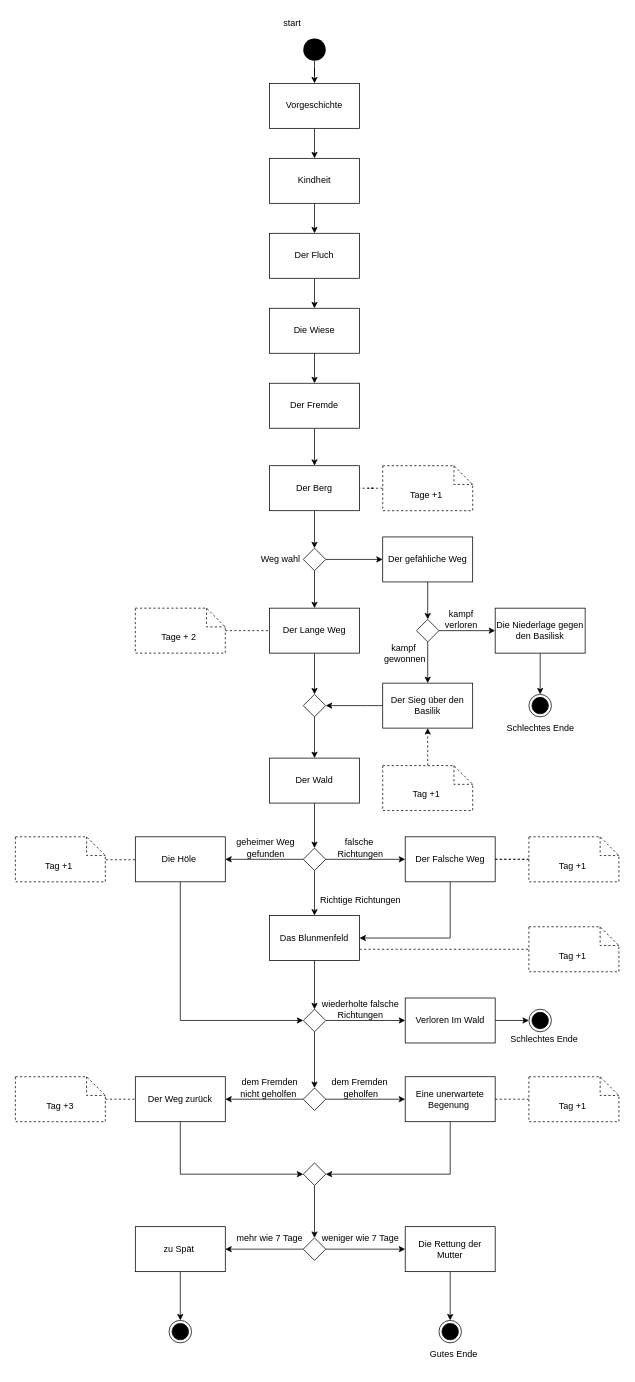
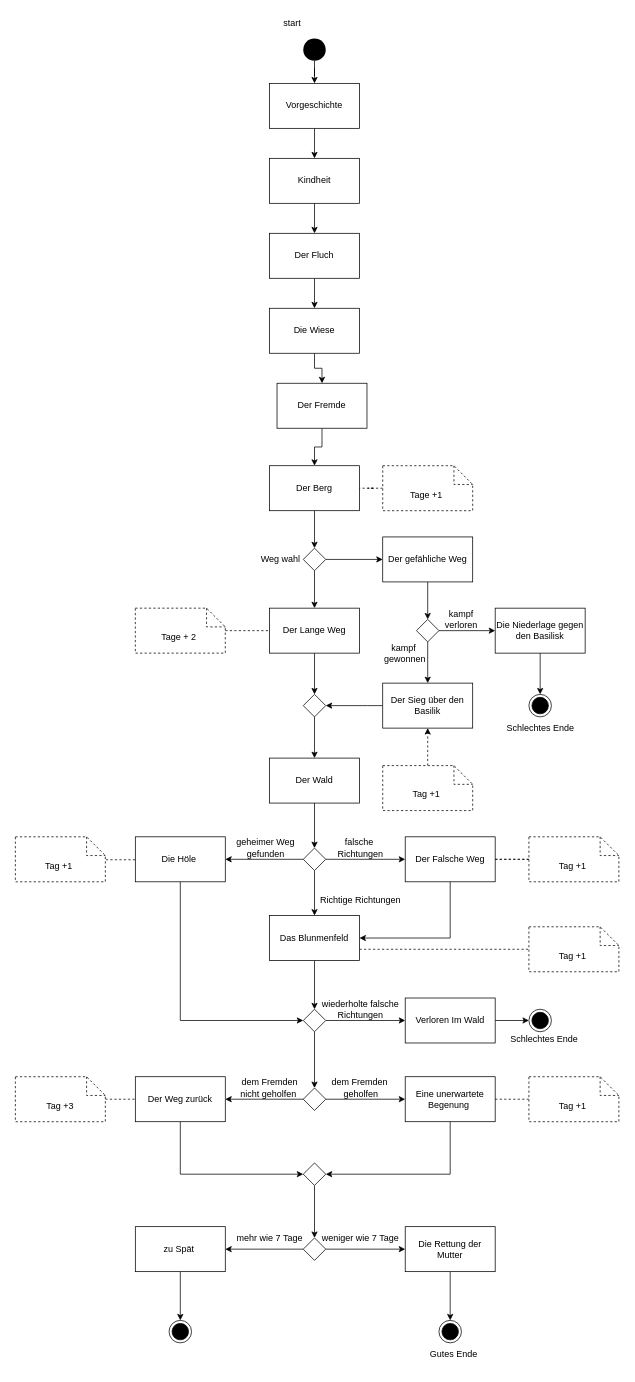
node "Der Fremde": moved (315, 405) -> (322, 405)
